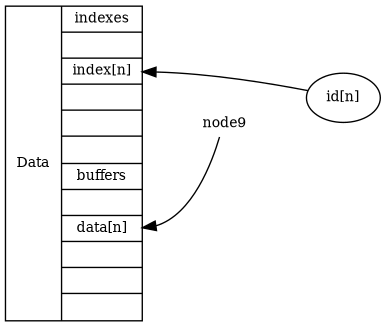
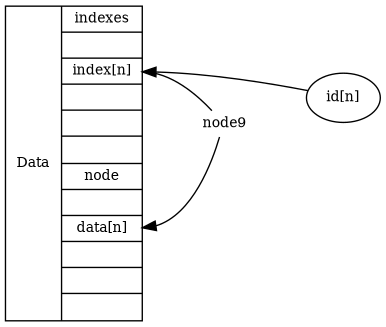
edge "node9" -- "Data": added
node "Data": text "buffers" -> "node"
